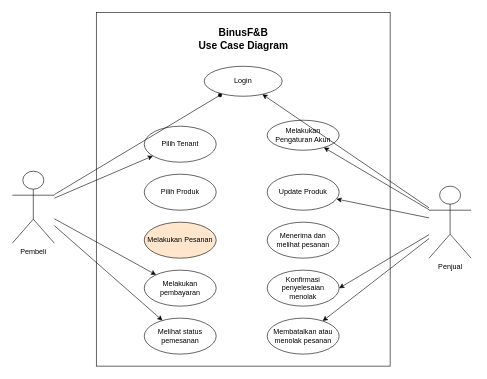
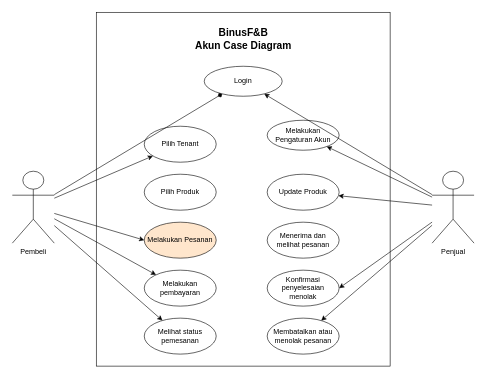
node "BinusF&B Use Case Diagram": label "BinusF&B Use Case Diagram" -> "BinusF&B Akun Case Diagram"
node "Penjual": moved (450, 222) -> (453, 207)
edge "Pembeli" -> "Melakukan Pesanan": added
